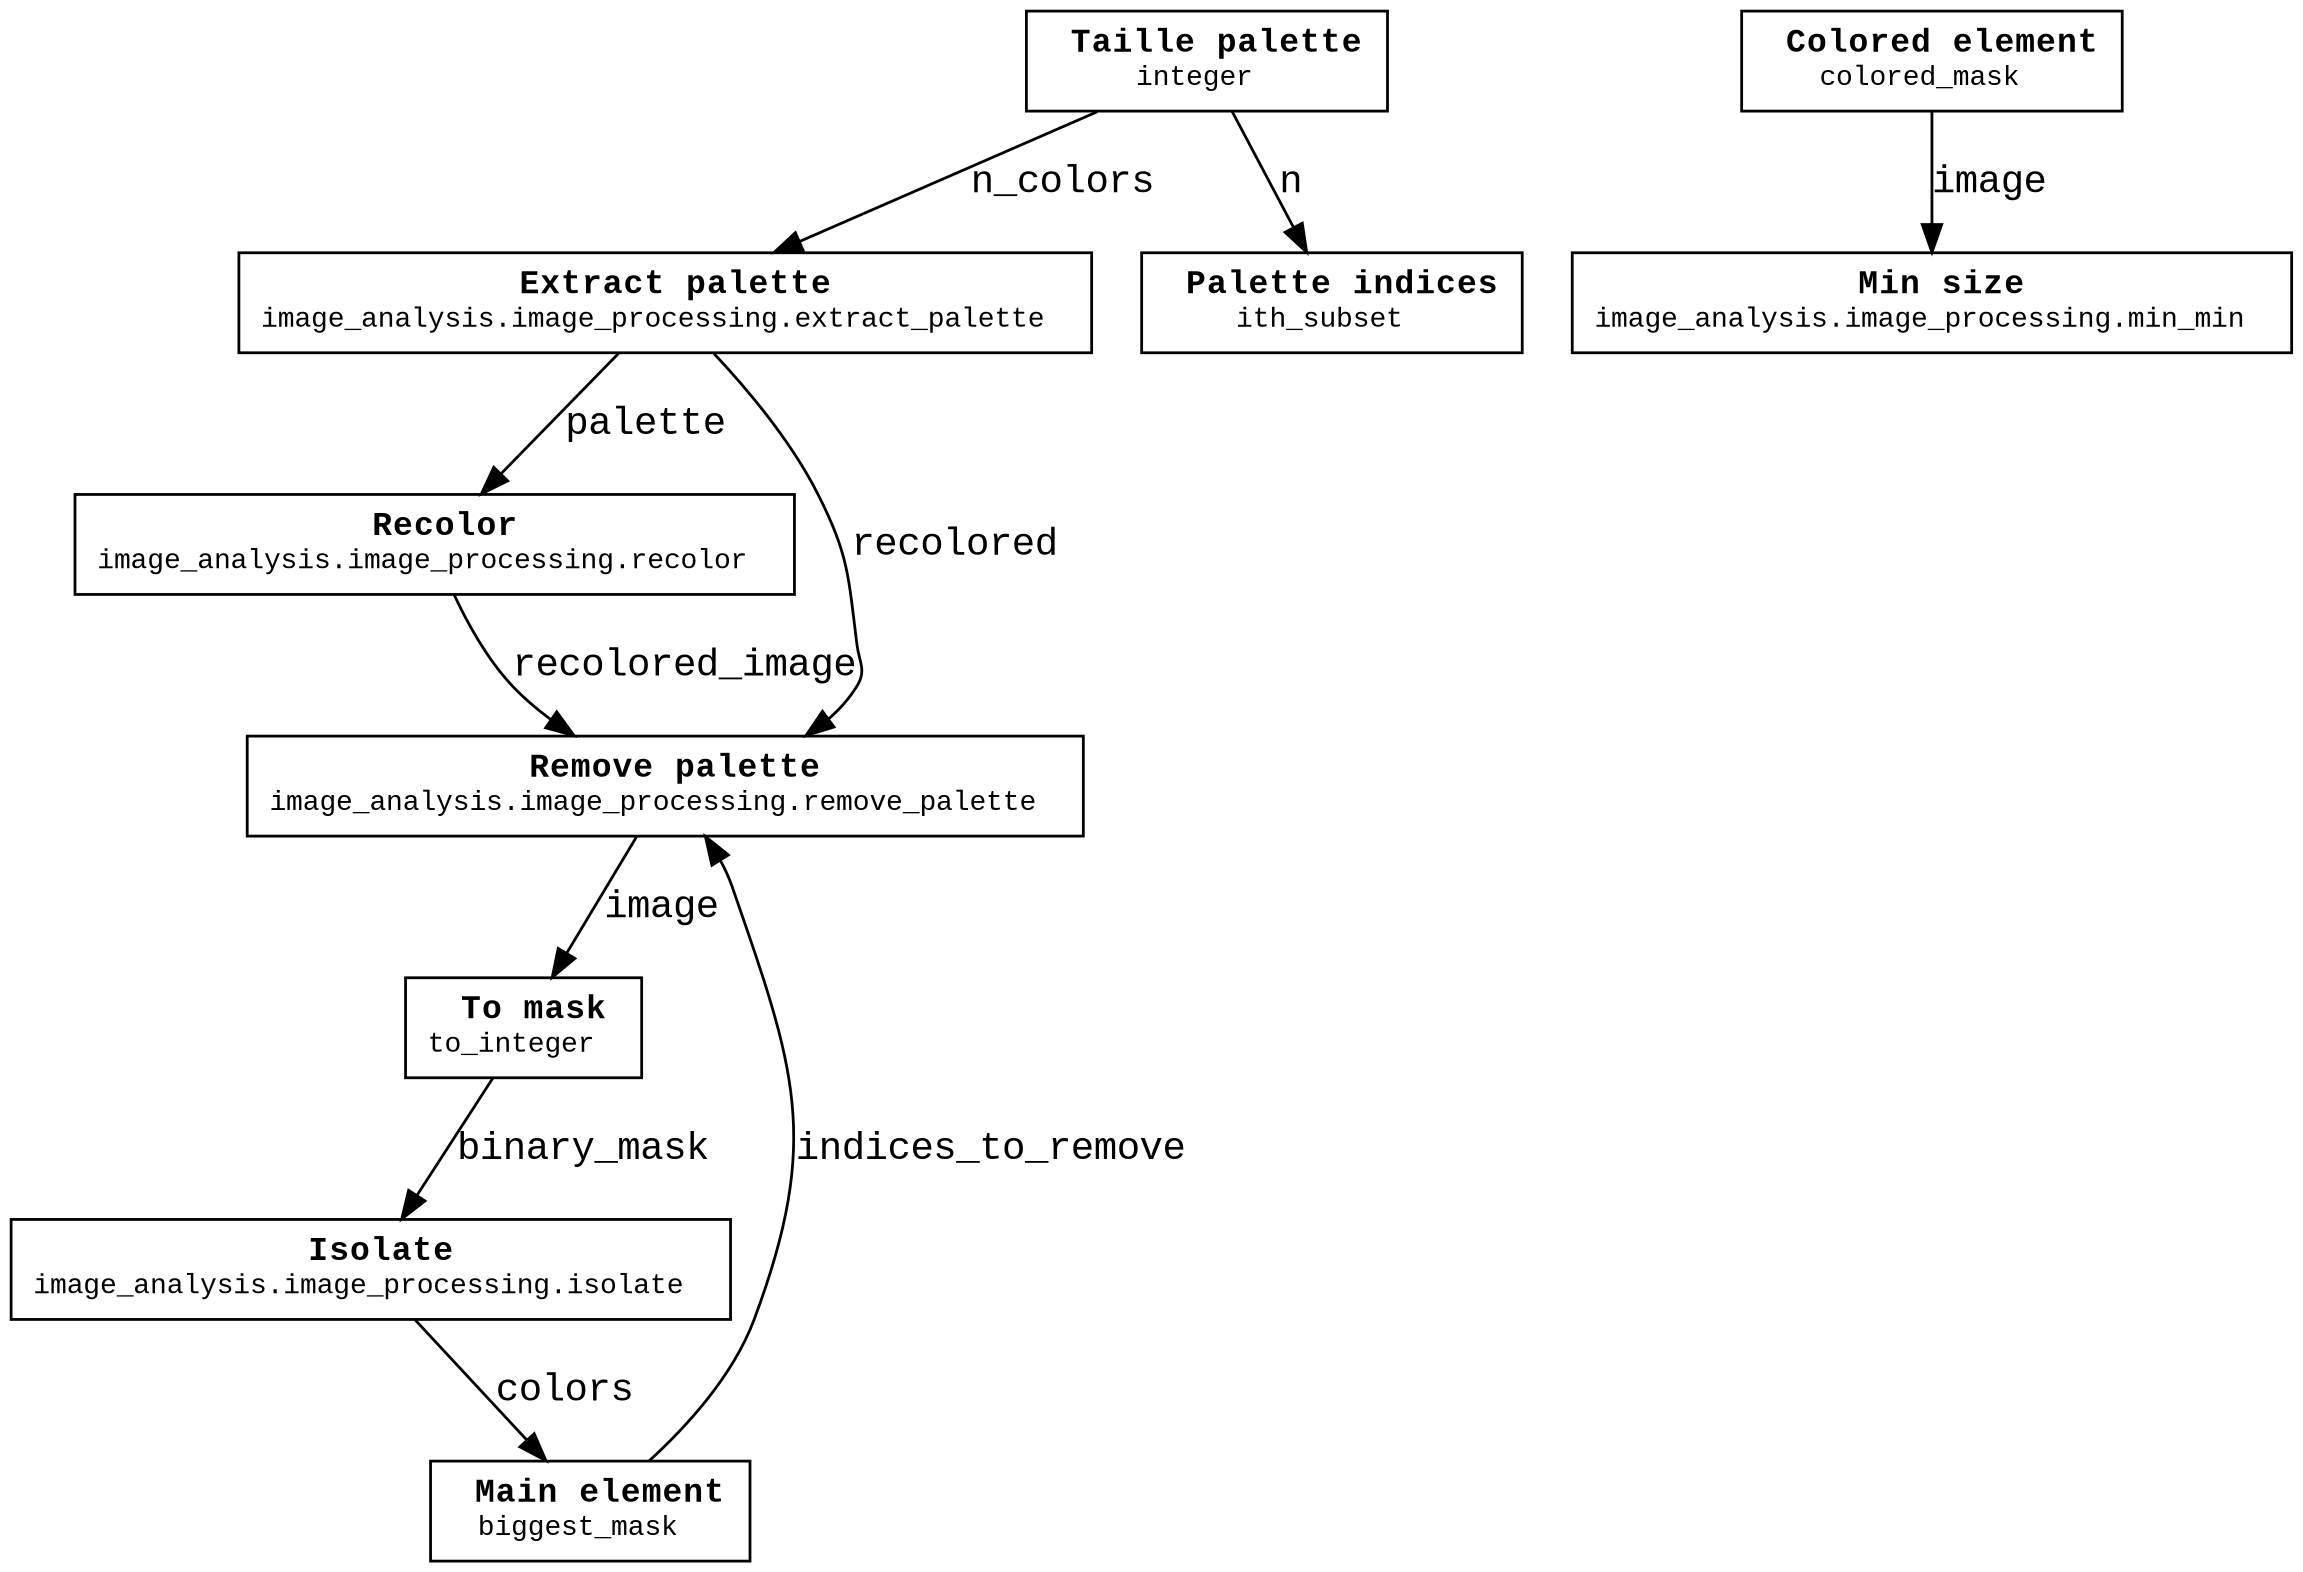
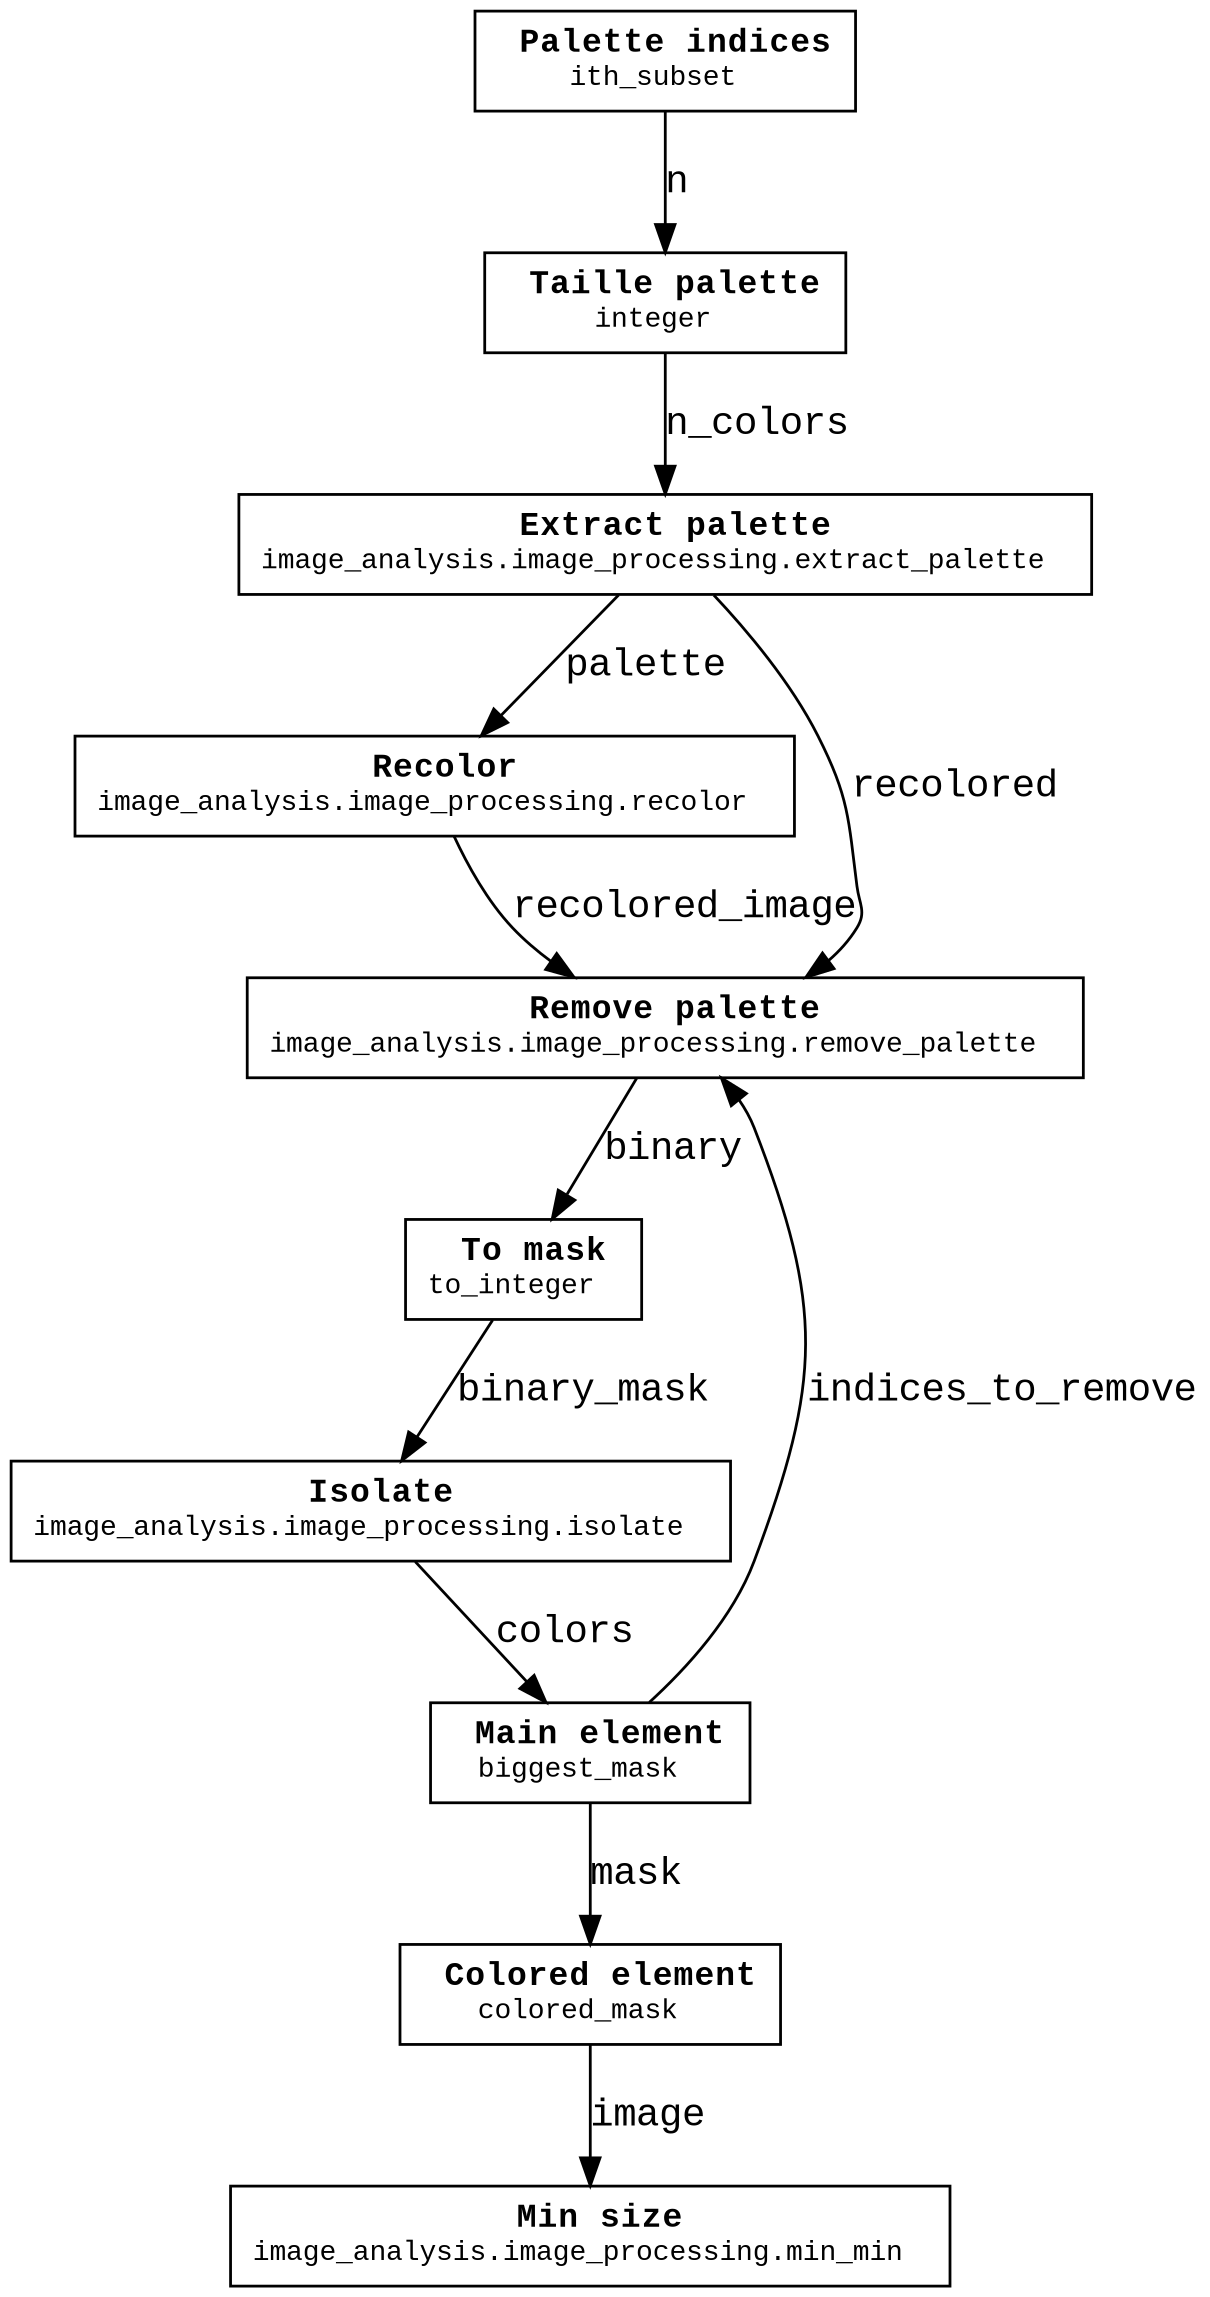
edge "Taille palette" -> "Palette indices": reversed
edge "Remove palette" -> "To mask": label "image" -> "binary"
edge "Main element" -> "Colored element": added, label "mask"
